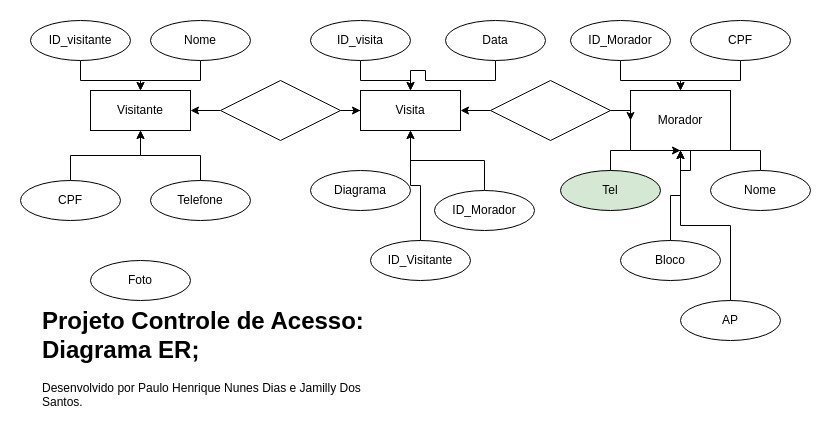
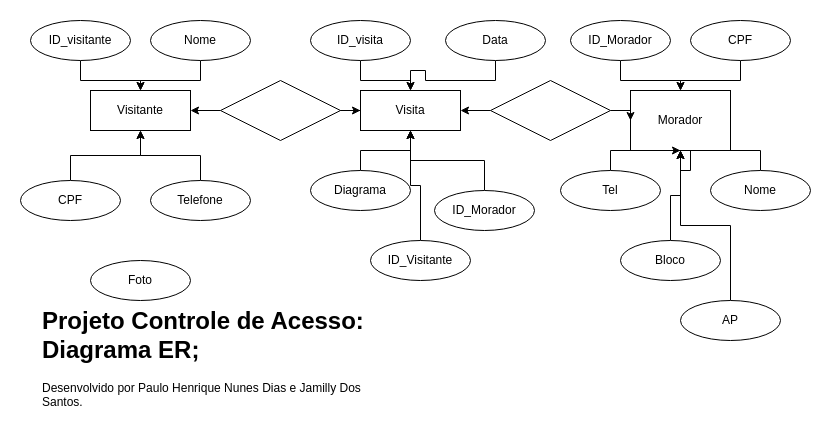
edge "Diagrama" -> "Visita": added
node "Tel": fillcolor #d5e8d4 -> #ffffff
